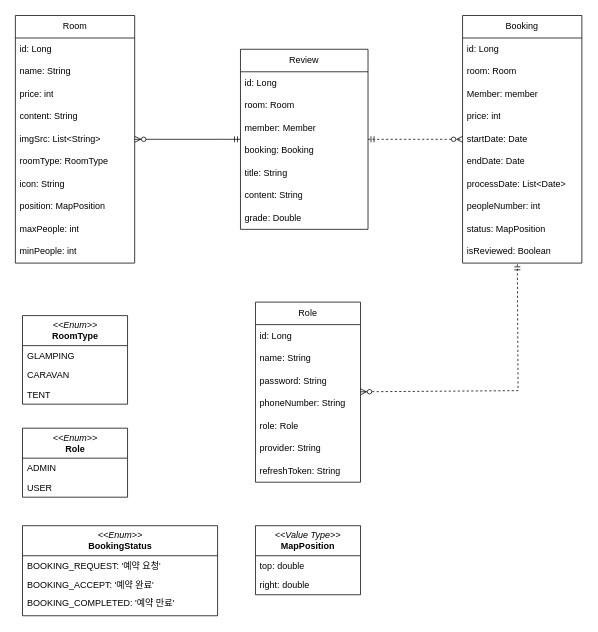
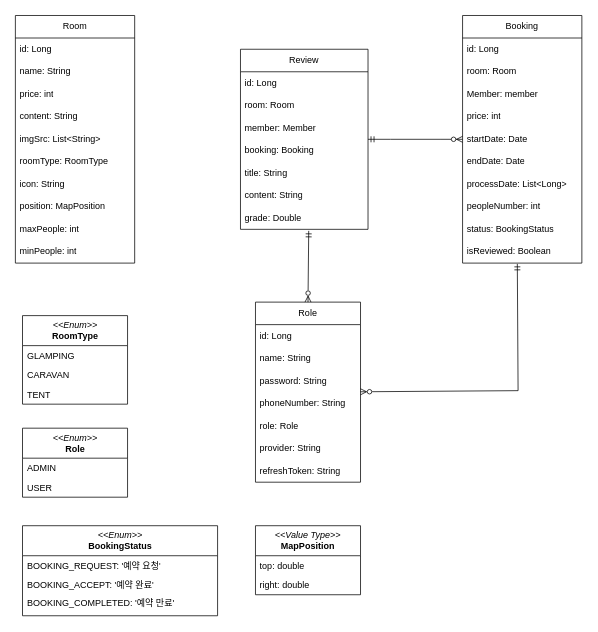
edge "Room" -- "Review": removed
edge "Review" -- "Booking": style dashed -> solid
node "processDate: List<Date>": label "processDate: List<Date>" -> "processDate: List<Long>"
node "status: MapPosition": label "status: MapPosition" -> "status: BookingStatus"
edge "grade: Double" -- "Role": added
edge "isReviewed: Boolean" -- "Role": style dashed -> solid
